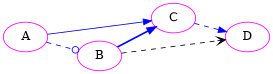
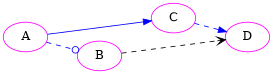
edge "B" -> "C": removed
